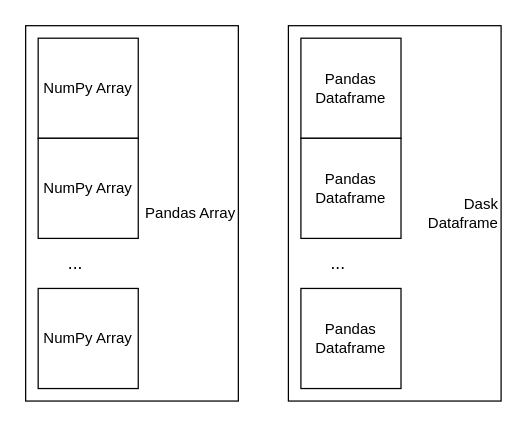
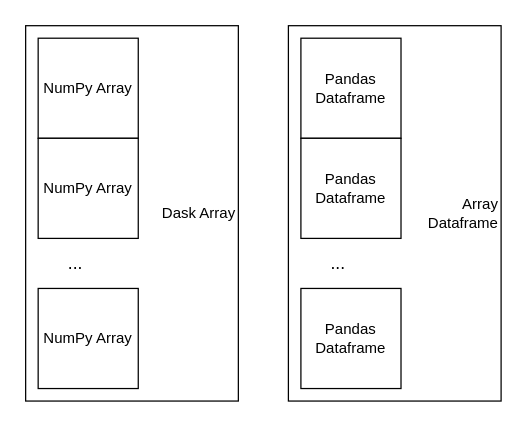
node "Pandas Array": label "Pandas Array" -> "Dask Array"
node "Dask Dataframe": label "Dask Dataframe" -> "Array Dataframe"
